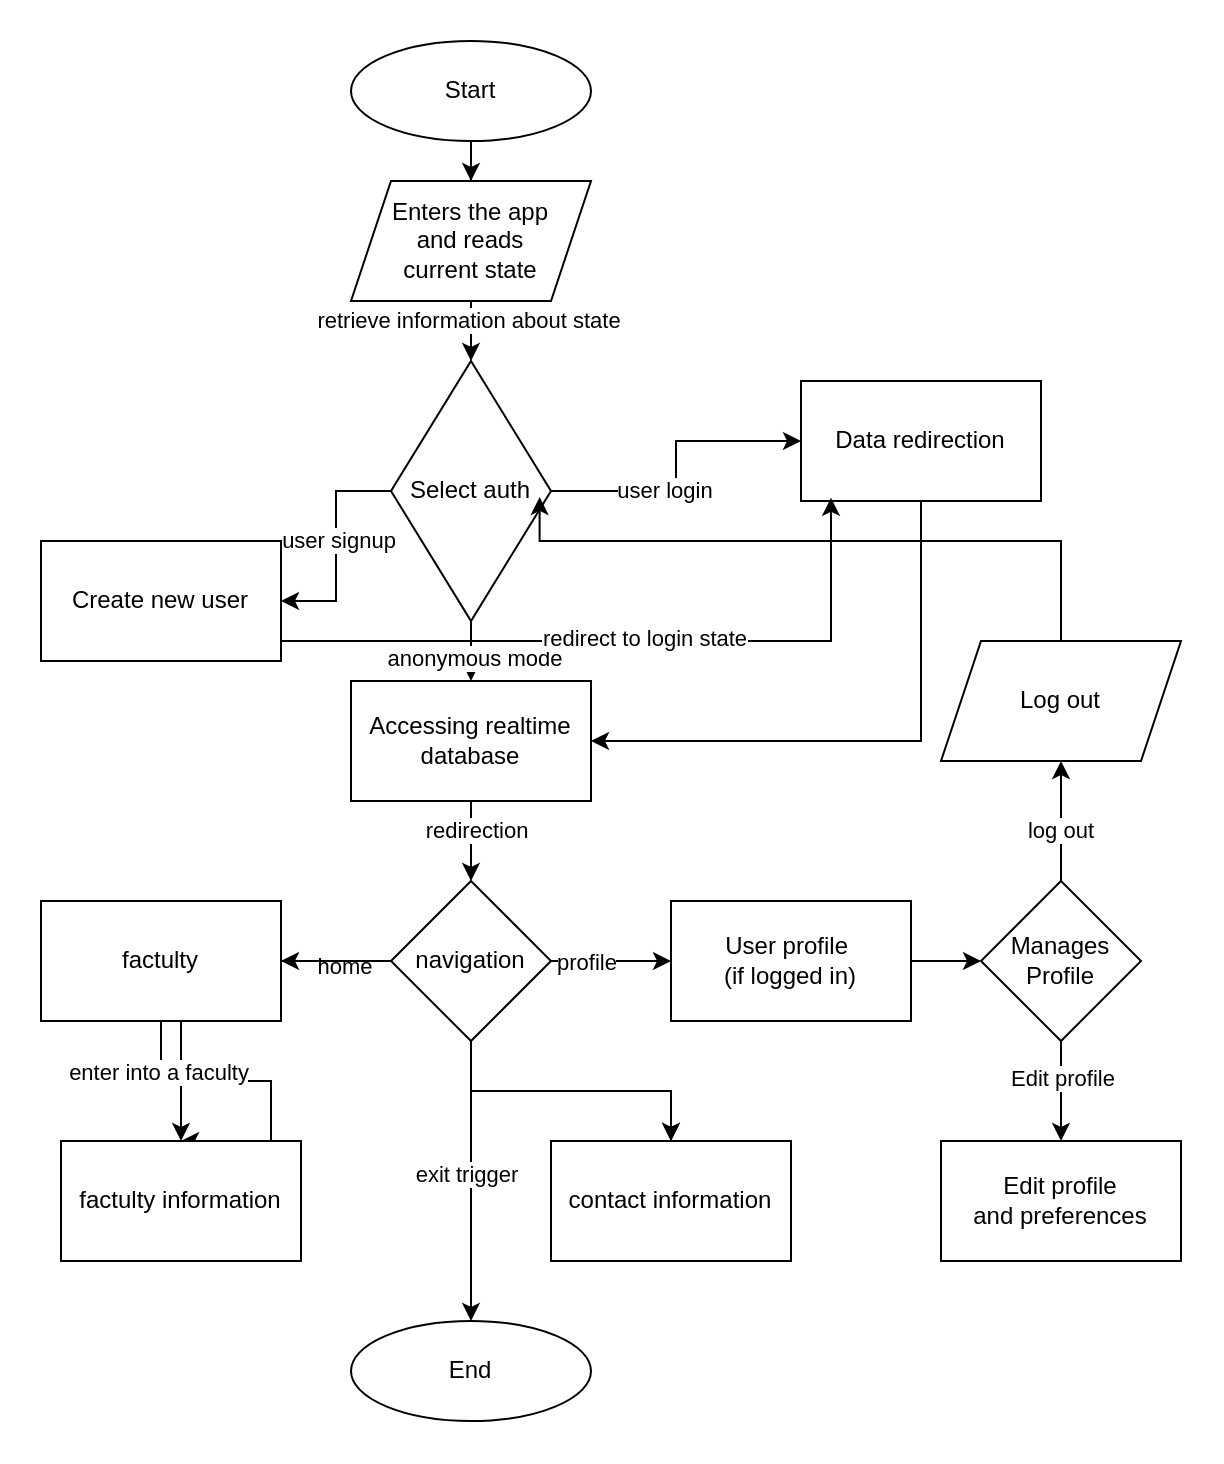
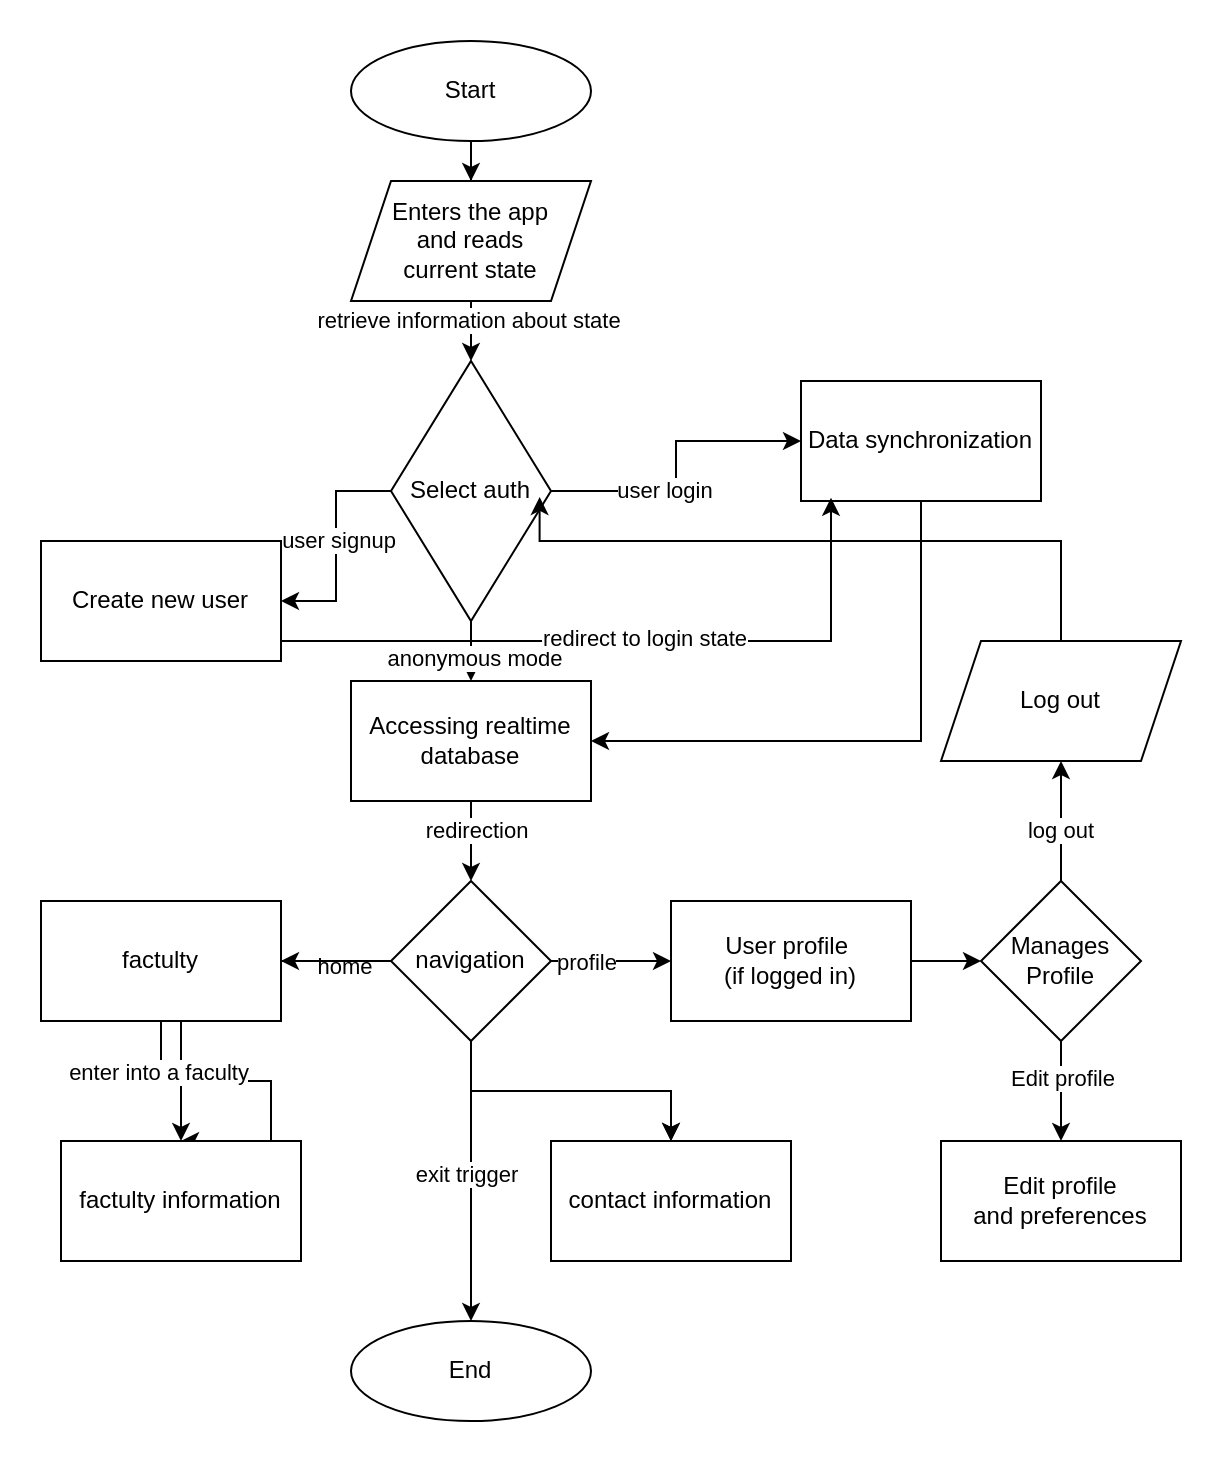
node "Data redirection": label "Data redirection" -> "Data synchronization"
